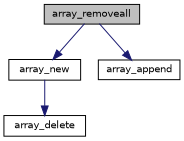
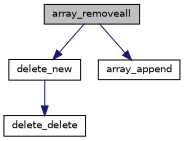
node "array_new": label "array_new" -> "delete_new"
node "array_delete": label "array_delete" -> "delete_delete"
